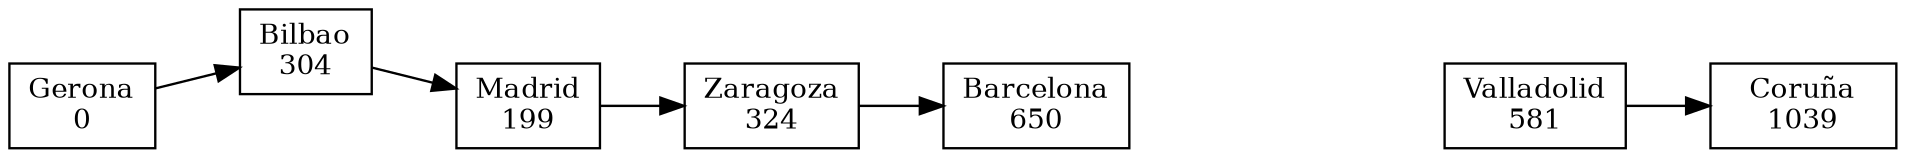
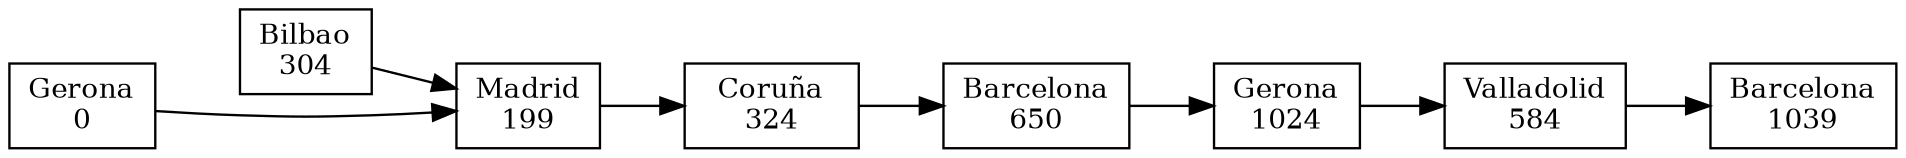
edge "Gerona 0" -> "Bilbao 304": now "Gerona 0" -> "Madrid 199"
node "Zaragoza 324": label "Zaragoza 324" -> "Coruña 324"
node "Gerona 1024": added
node "Valladolid 581": label "Valladolid 581" -> "Valladolid 584"
node "Coruña 1039": label "Coruña 1039" -> "Barcelona 1039"
